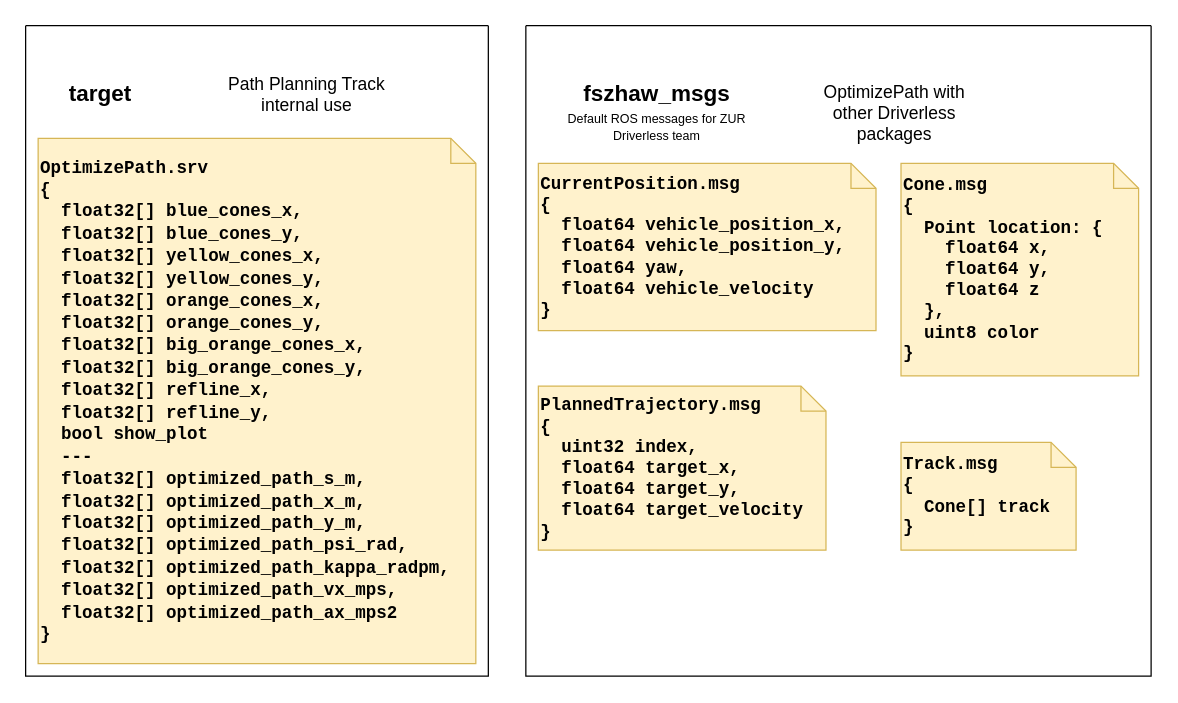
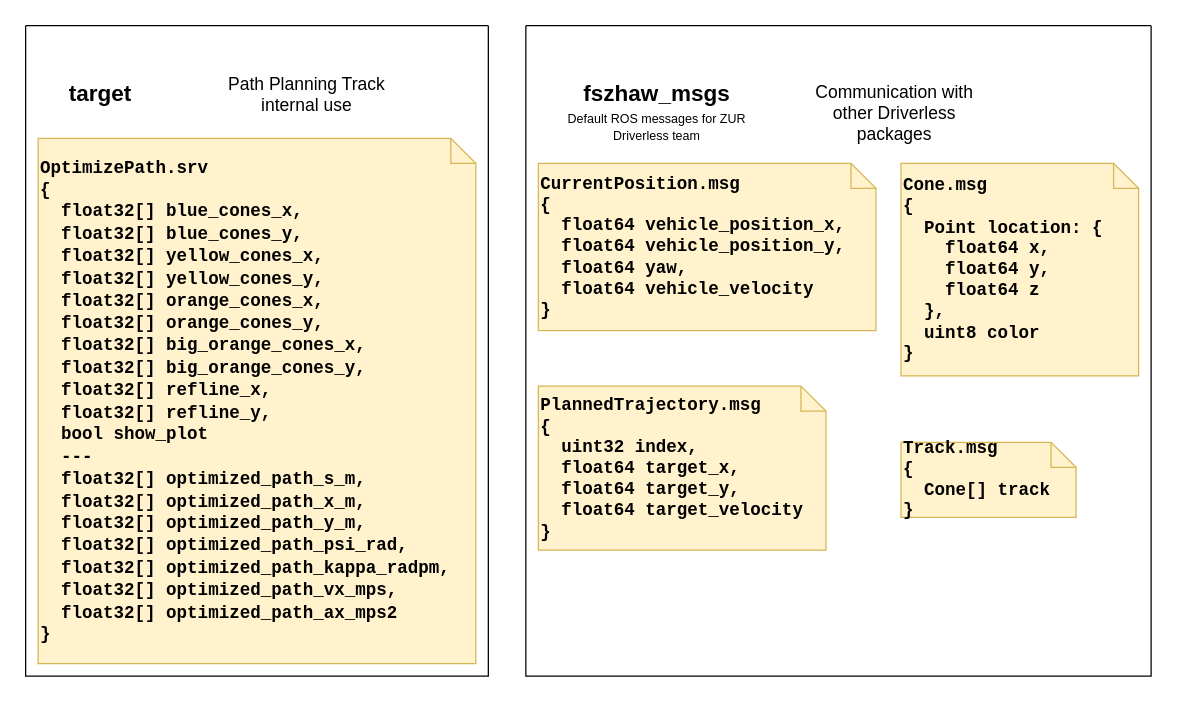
node "OptimizePath with other Driverless packages": label "OptimizePath with other Driverless packages" -> "Communication with other Driverless packages"
node "Track.msg { Cone[] track }": size 175x108 -> 175x75
